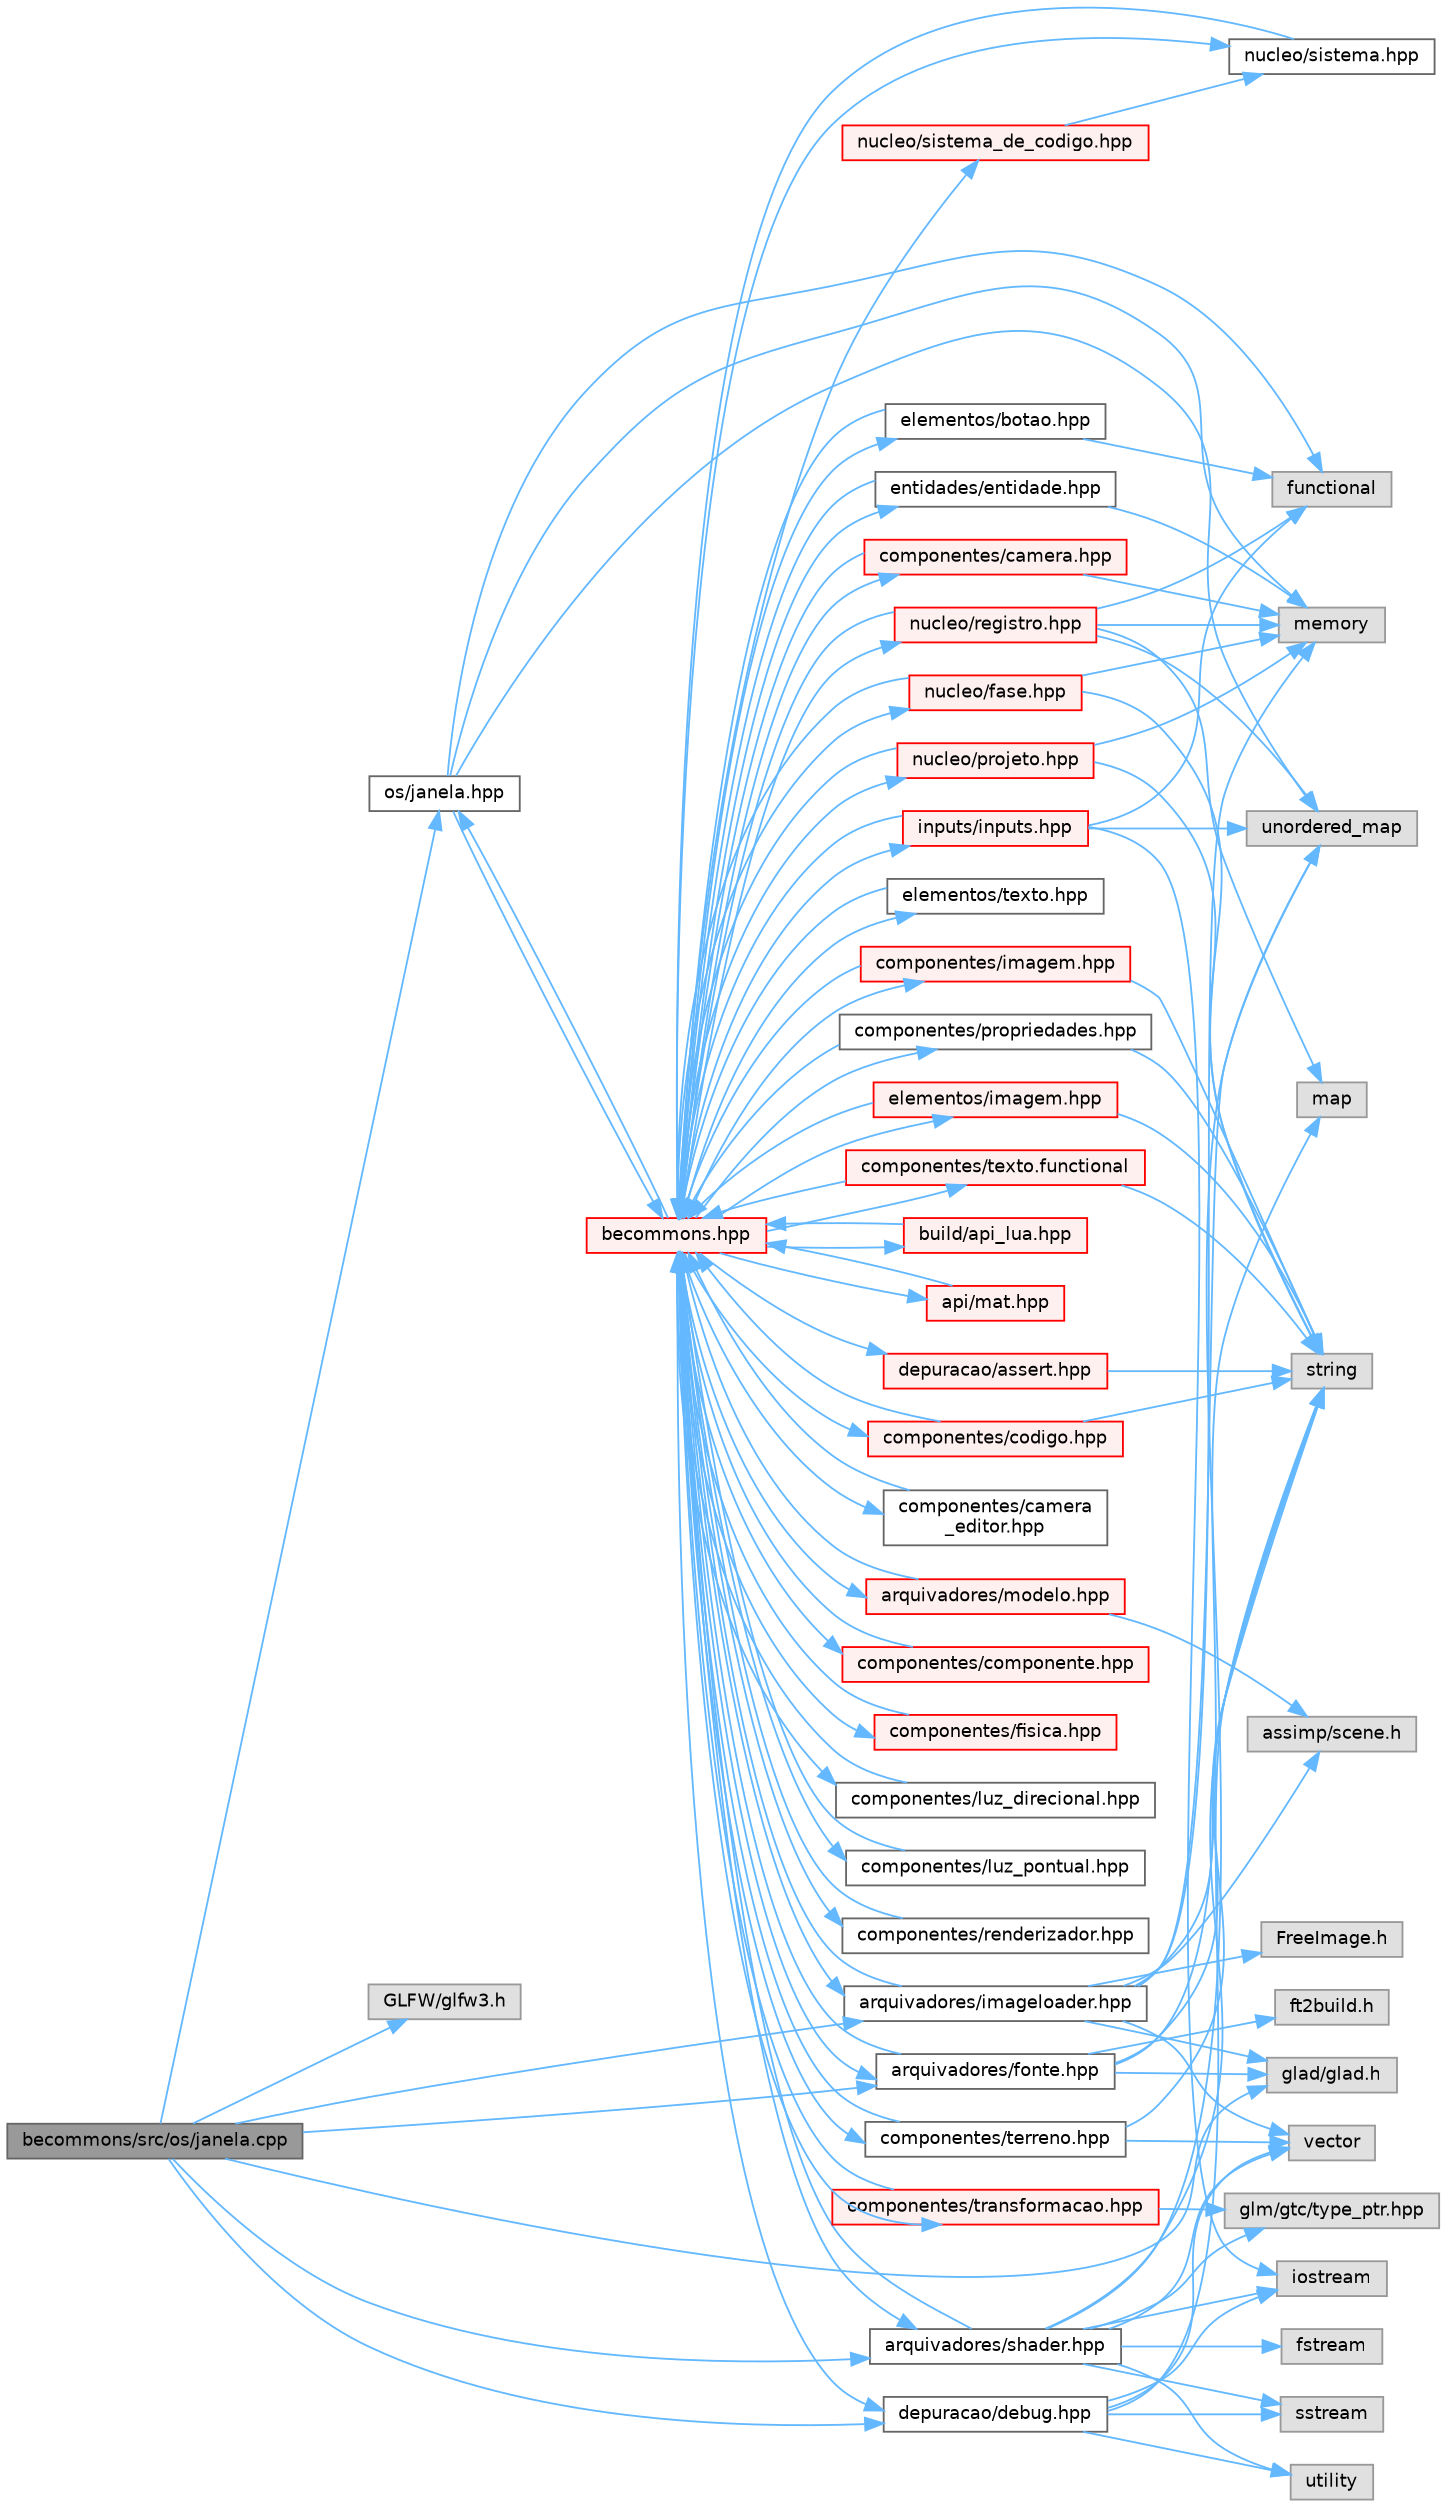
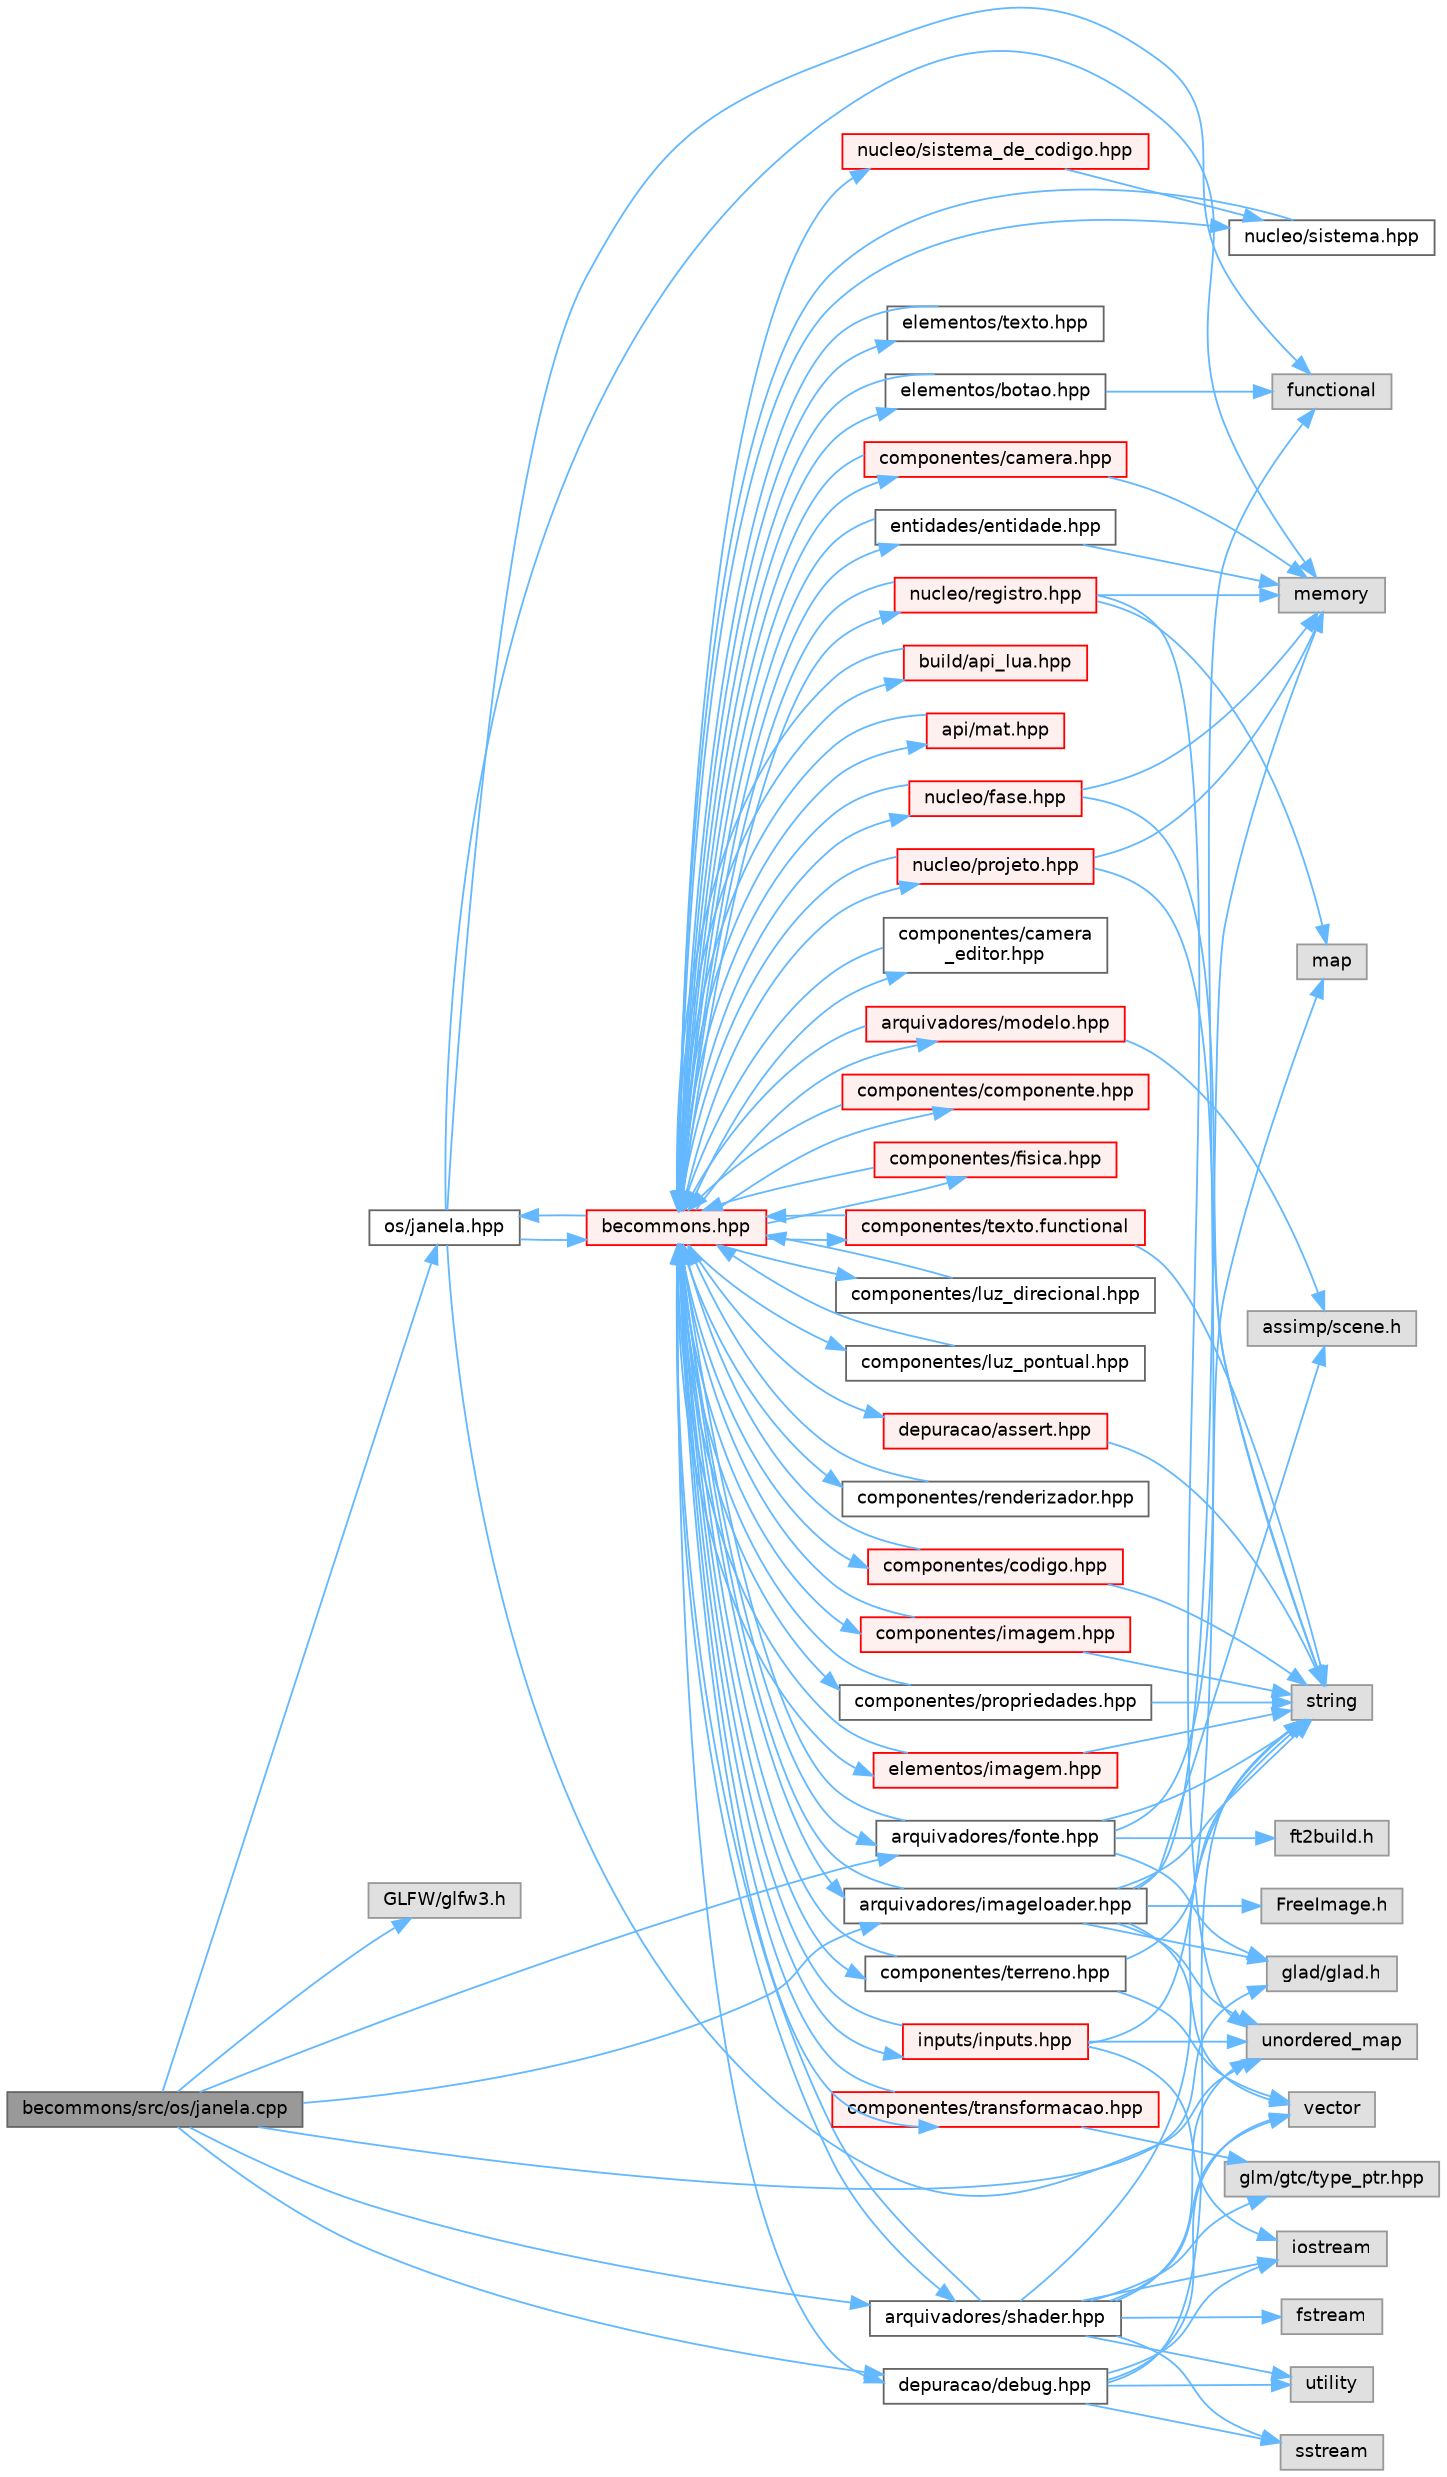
edge "nucleo/registro.hpp" -> "functional": removed
